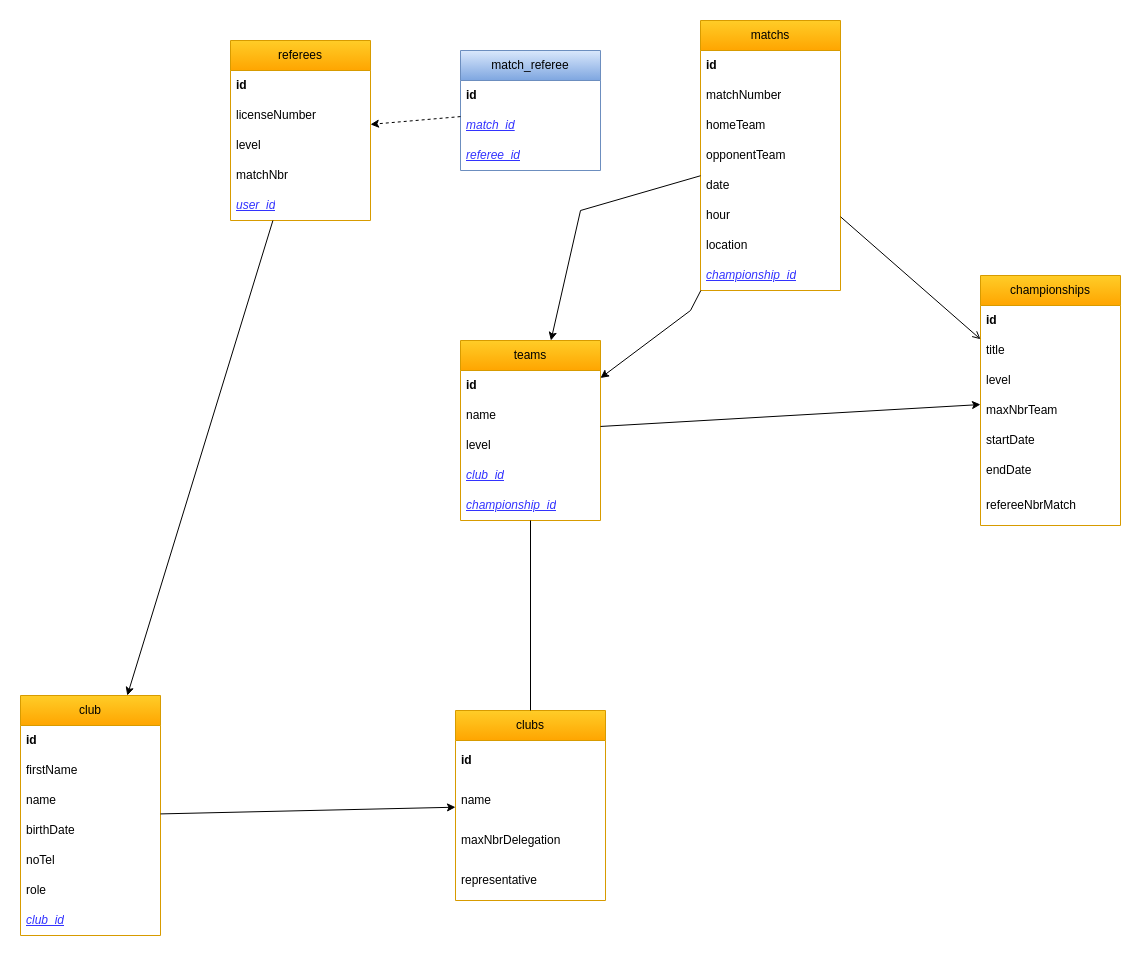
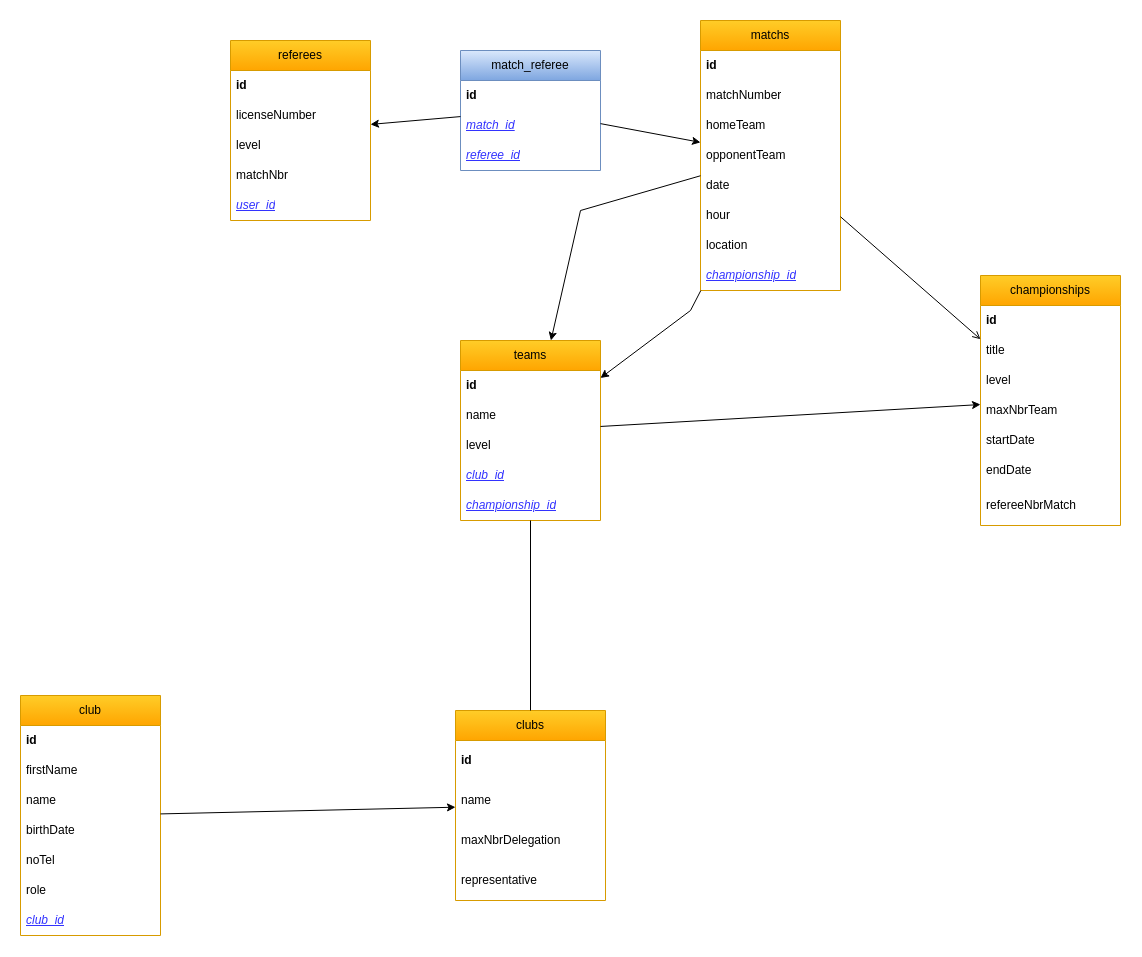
edge "match_referee" -> "referees": style dashed -> solid
edge "match_referee" -> "matchs": added
edge "referees" -> "club": removed
